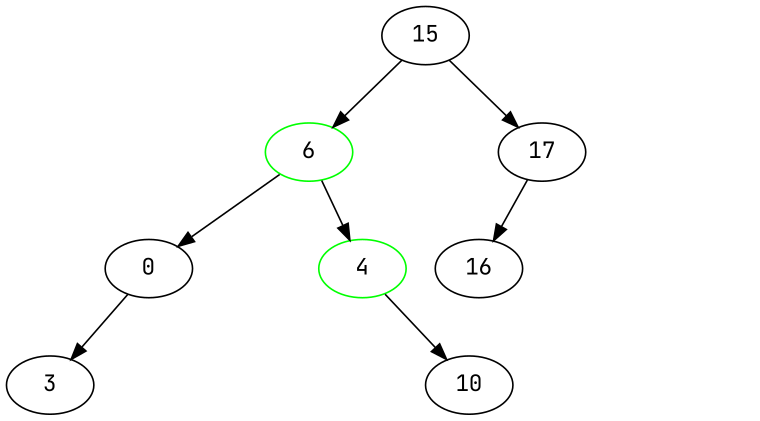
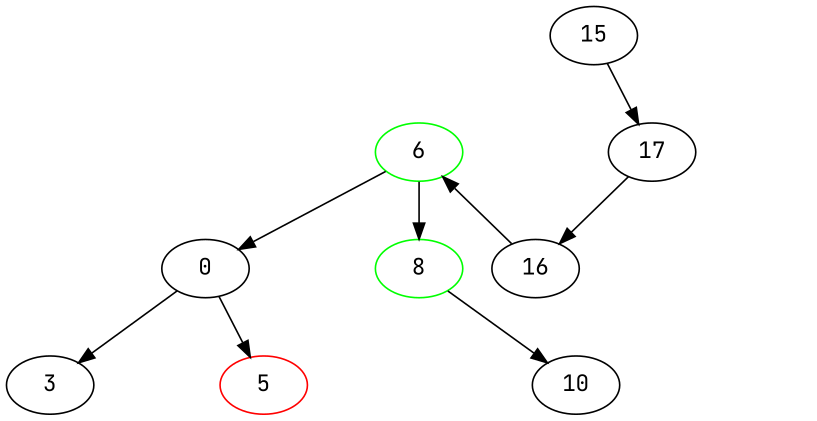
edge "15" -> "6": now "16" -> "6"
node "4": label "4" -> "8"
node "5": added
